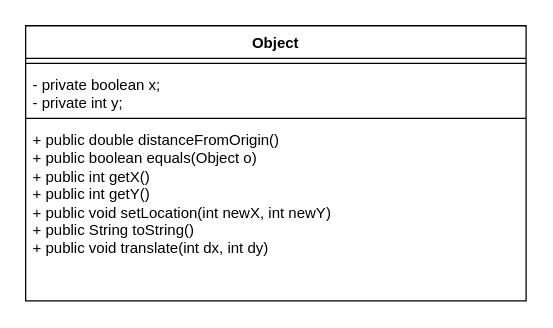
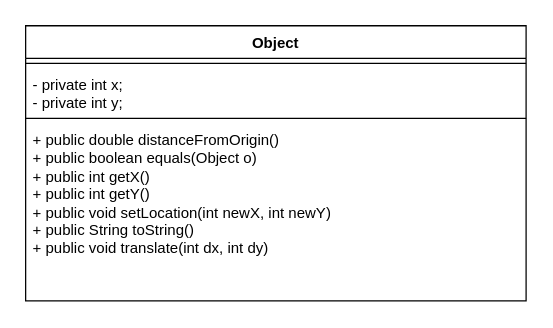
node "- private boolean x; - private int y;": label "- private boolean x; - private int y;" -> "- private int x; - private int y;"
